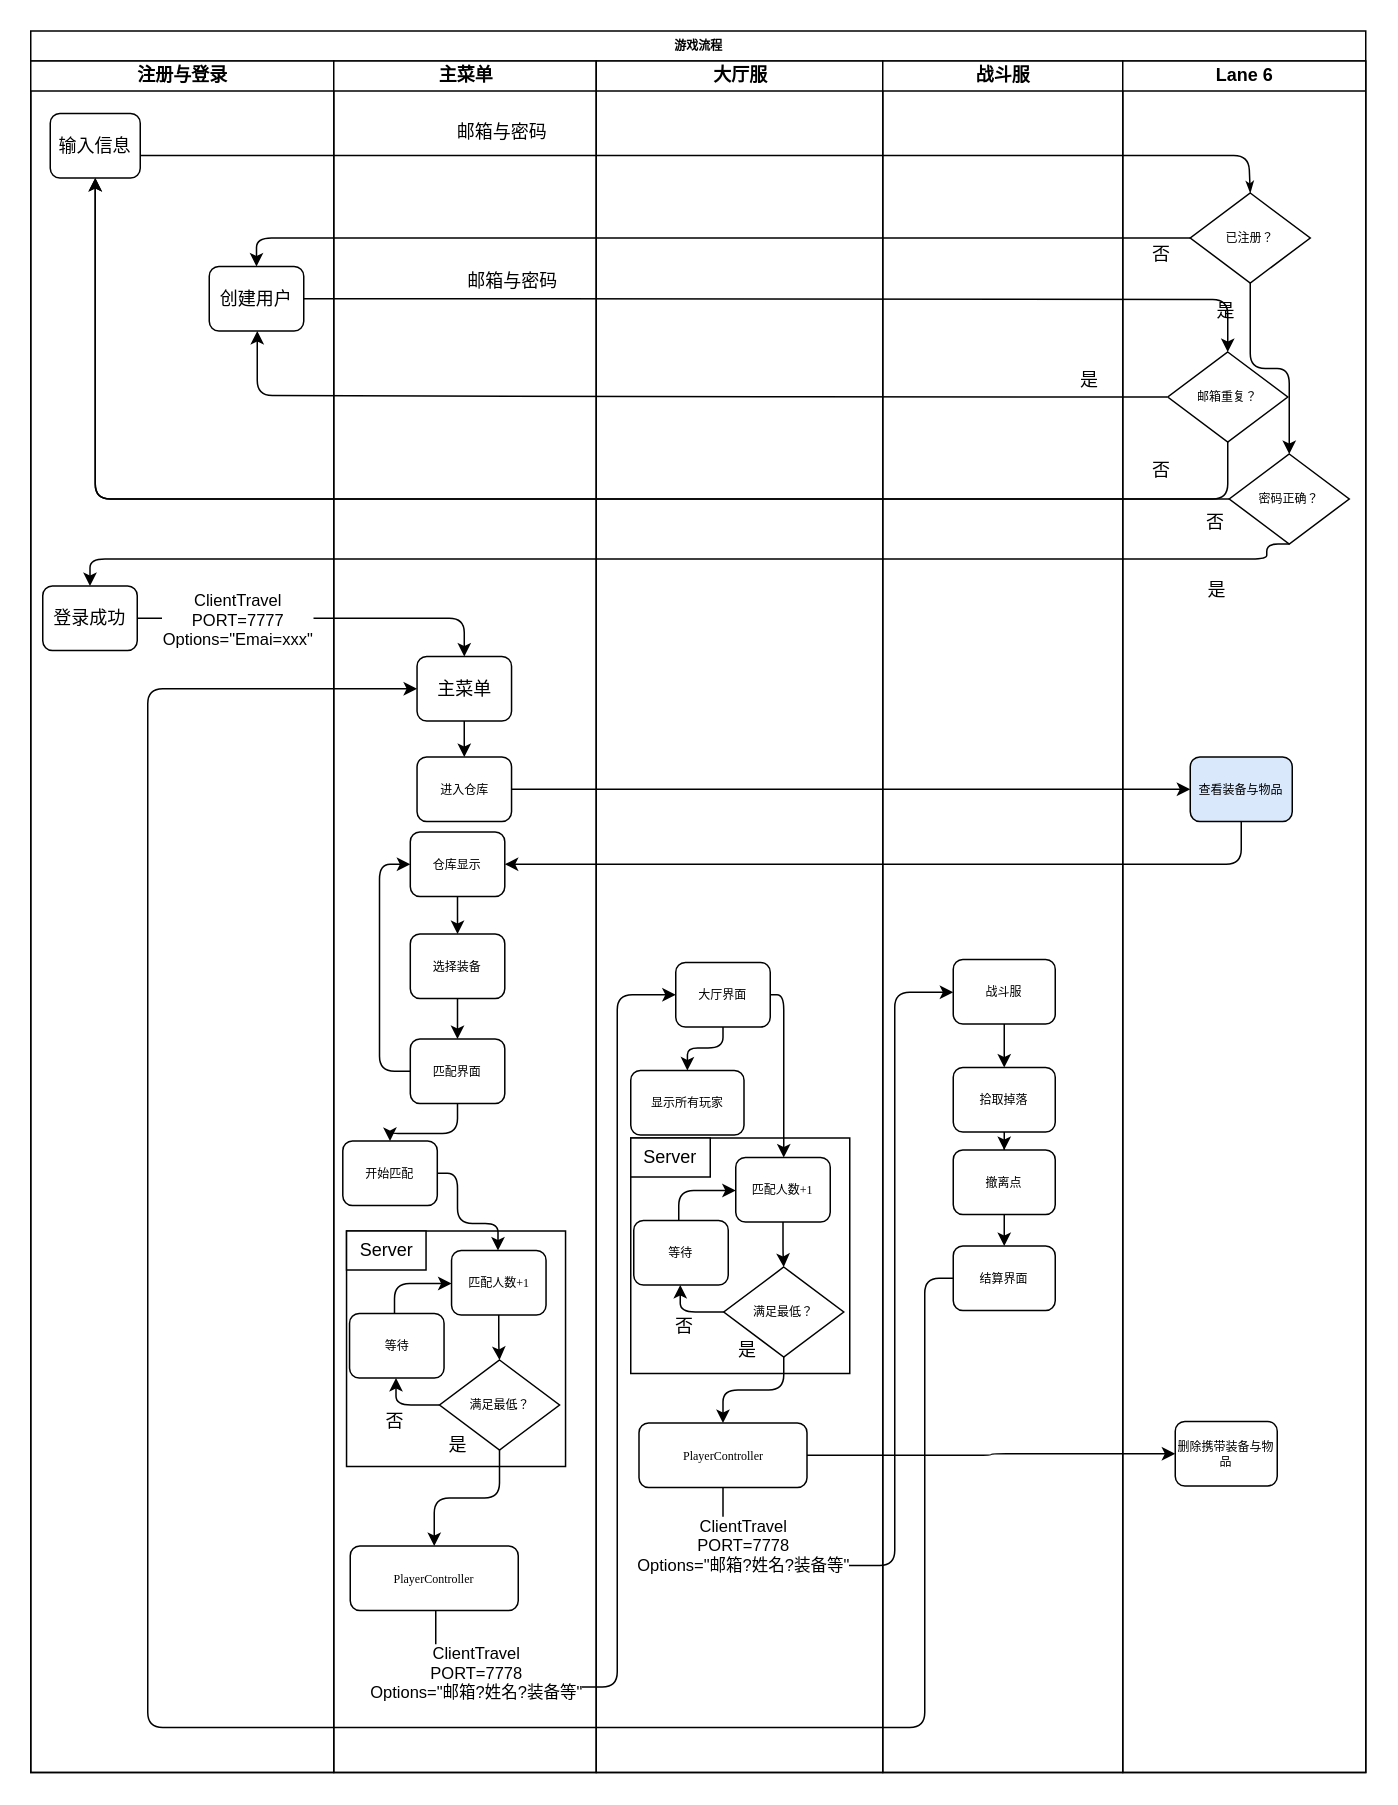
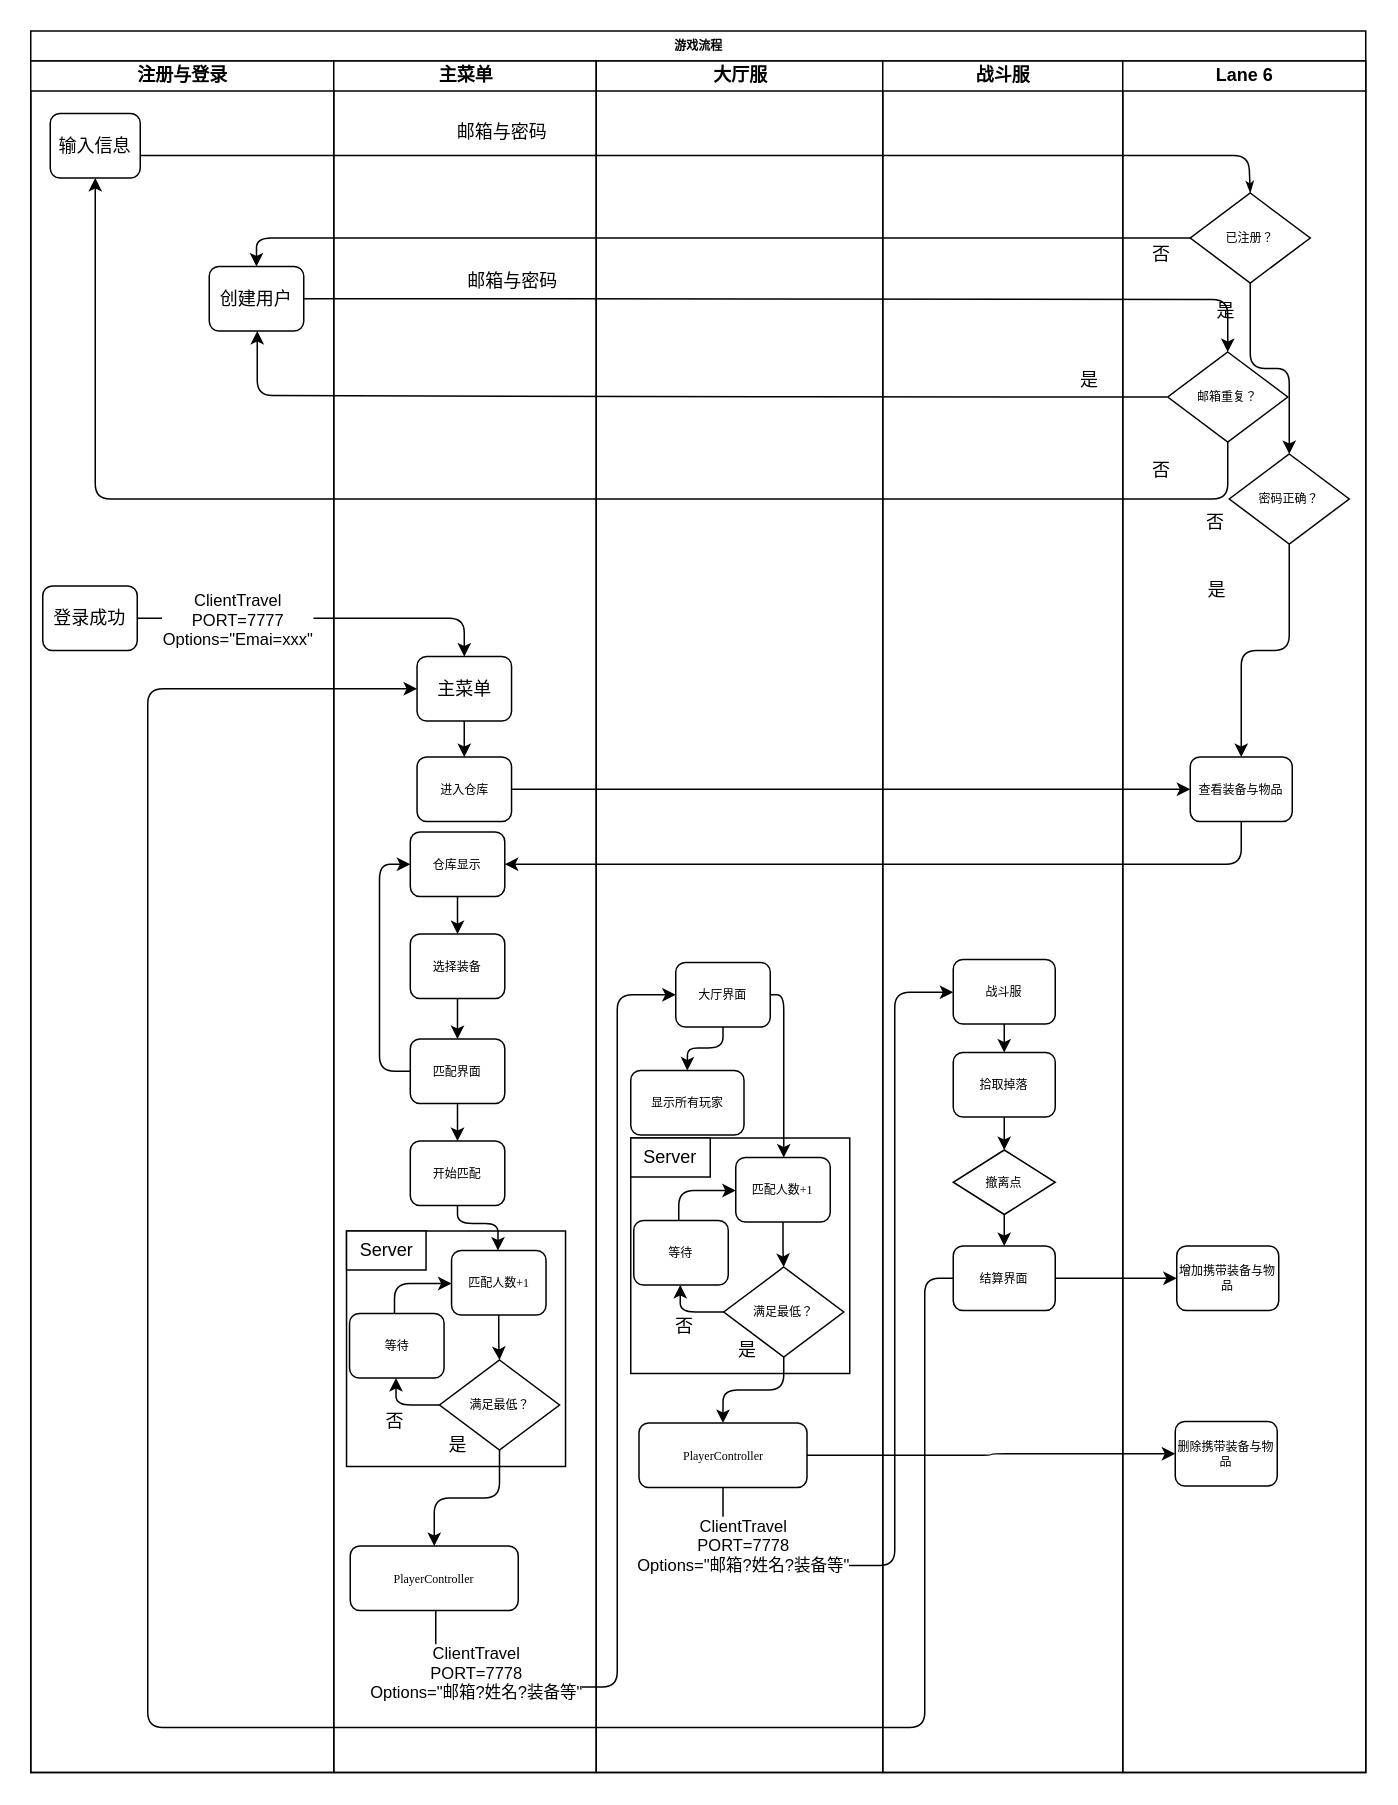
edge "密码正确？" -> "输入信息": now "密码正确？" -> "查看装备与物品"
edge "密码正确？" -> "登录成功": removed
node "查看装备与物品": fillcolor #dae8fc -> #ffffff
node "拾取掉落": moved (1004, 1100) -> (1004, 1085)
node "开始匹配": moved (390, 1173) -> (458, 1173)
node "撤离点": shape rounded rectangle -> diamond
edge "结算界面" -> "增加携带装备与物品": added
node "增加携带装备与物品": added
